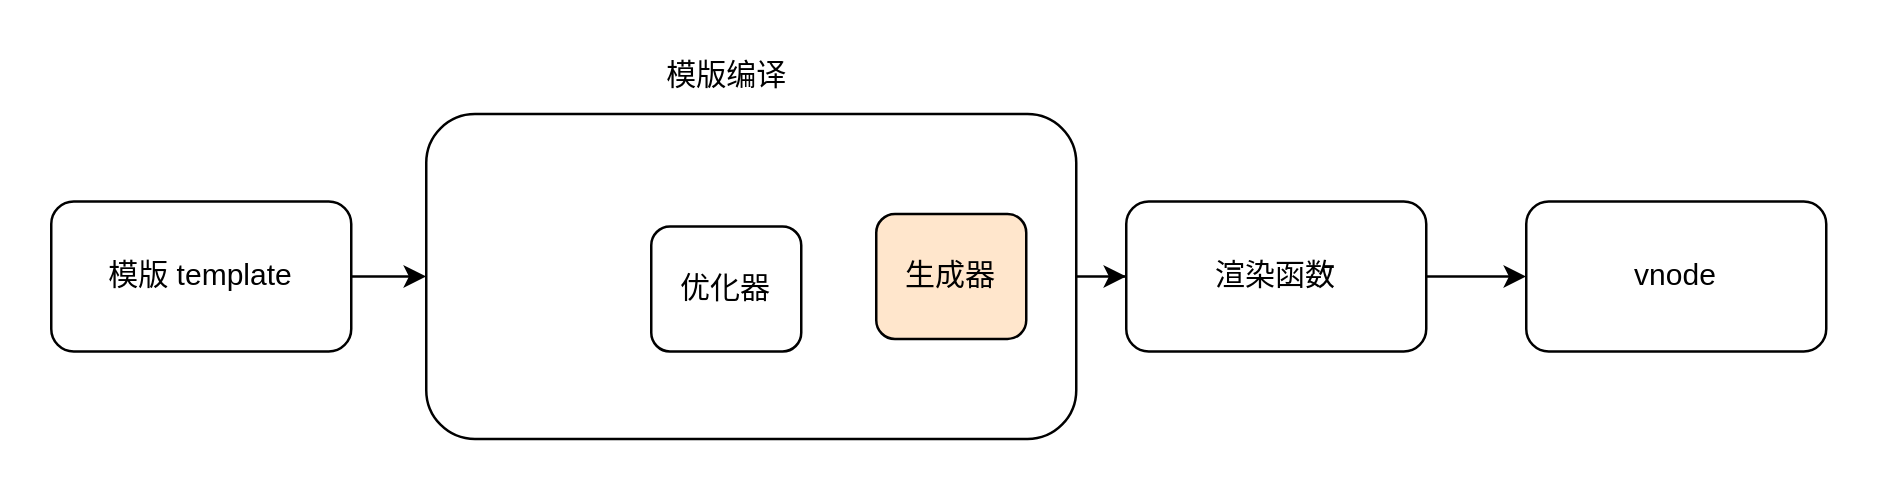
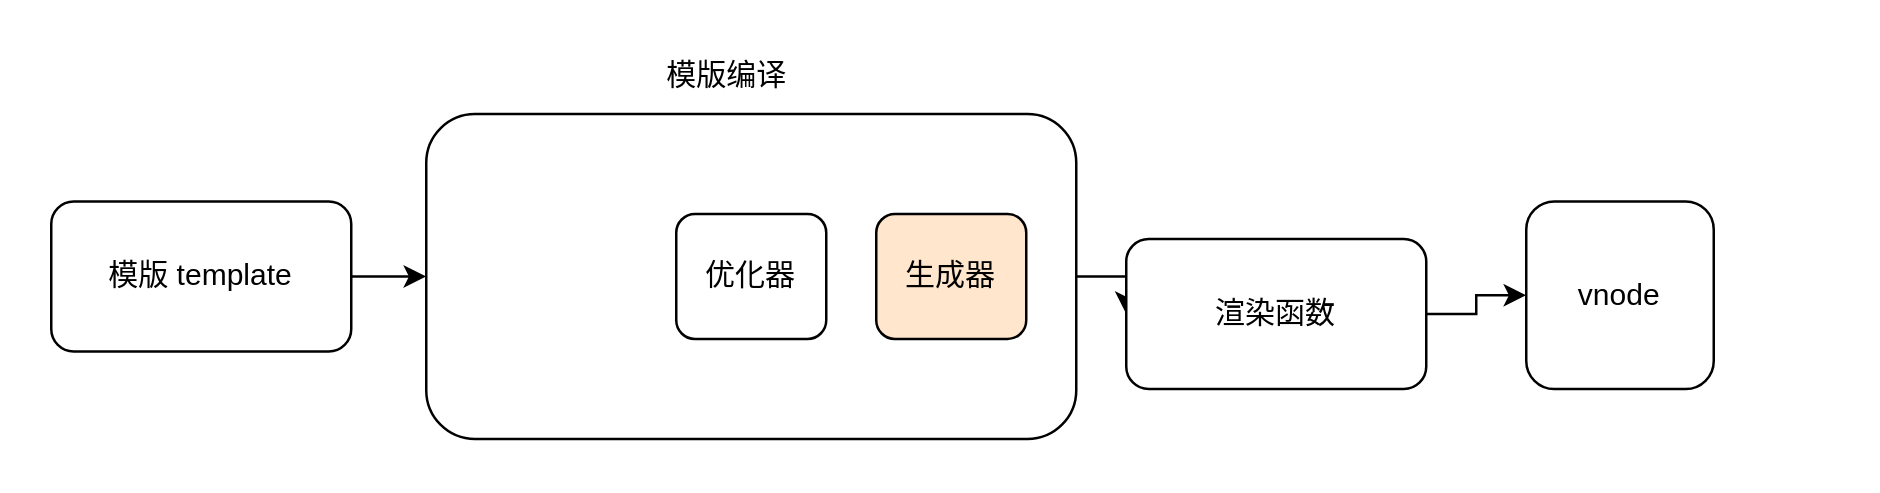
node "渲染函数": moved (1276, 276) -> (1276, 314)
node "vnode": size 300x150 -> 188x188
node "优化器": moved (726, 289) -> (751, 276)
